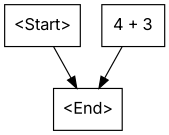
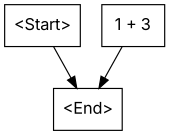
node "4 + 3": label "4 + 3" -> "1 + 3"
